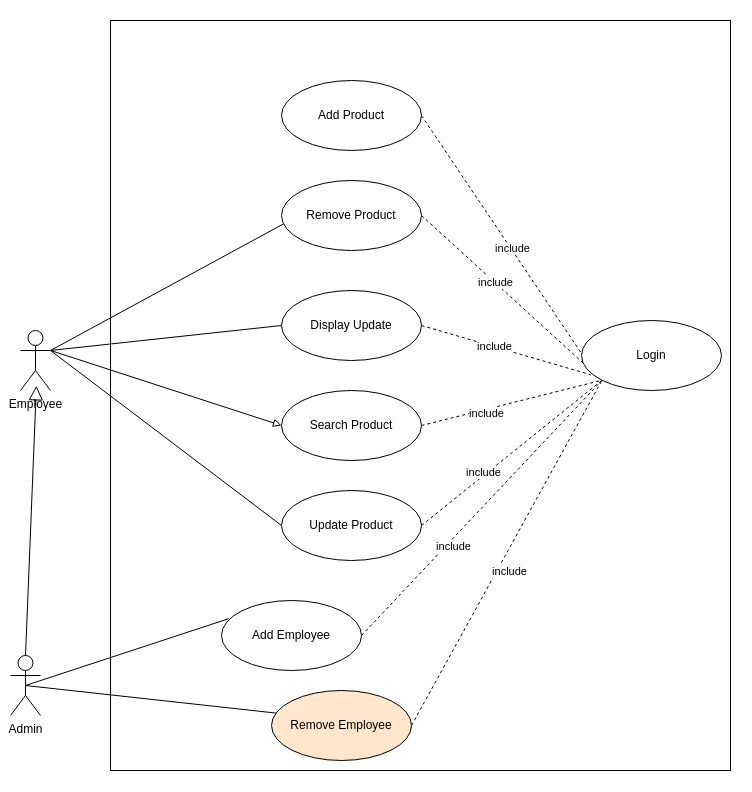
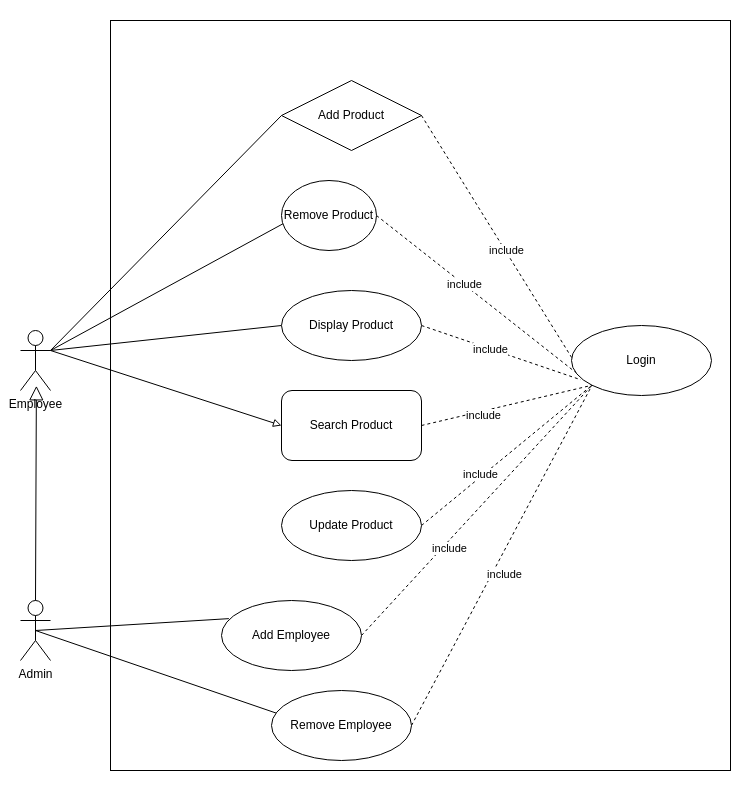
node "Add Product": shape ellipse -> diamond
node "Remove Product": size 140x70 -> 95x70
edge "Add Product" -- "Employee": added
node "Display Update": label "Display Update" -> "Display Product"
node "Login": moved (652, 356) -> (642, 361)
node "Search Product": shape ellipse -> rounded rectangle
edge "Employee" -- "Update Product": removed
node "Admin": moved (26, 686) -> (36, 631)
node "Remove Employee": fillcolor #ffe6cc -> #ffffff
